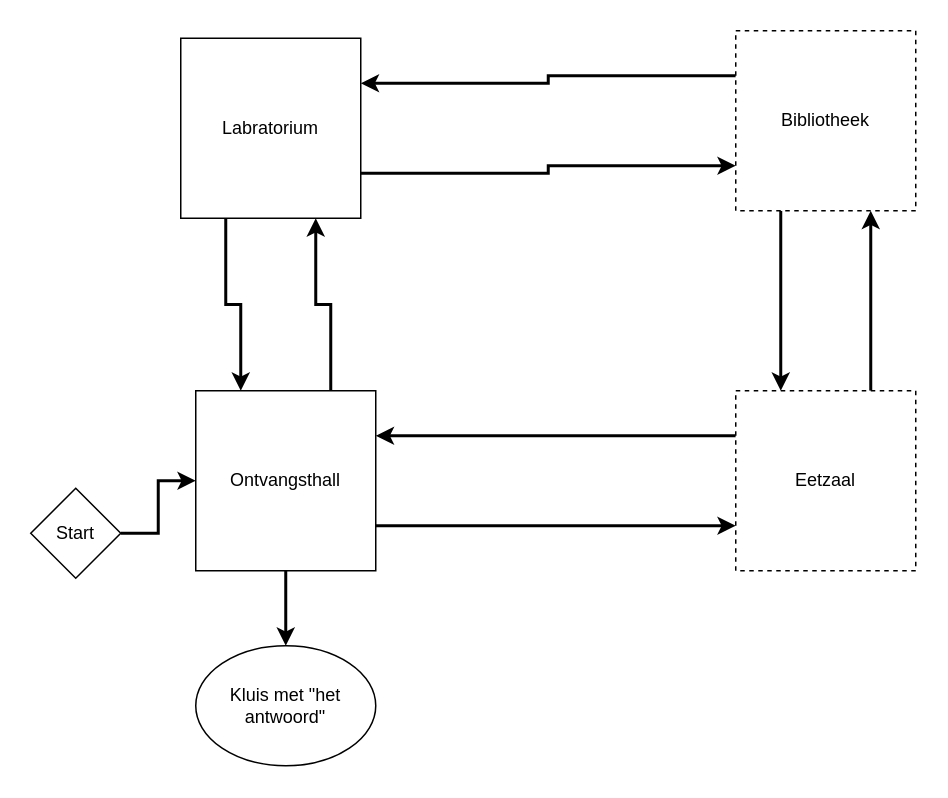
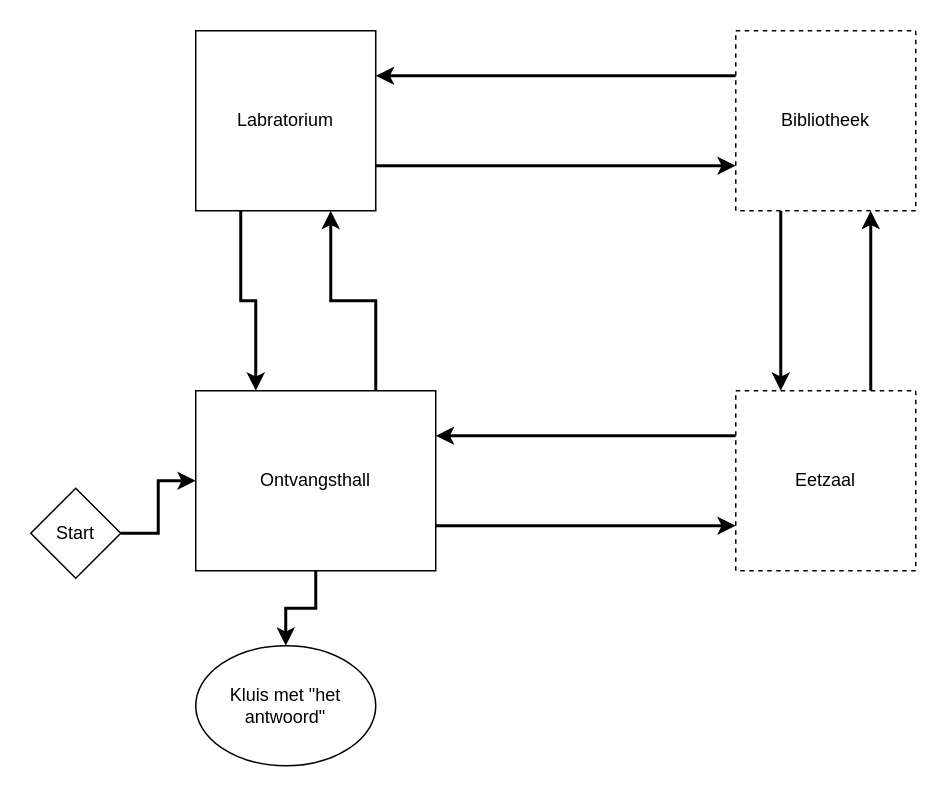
node "Labratorium": moved (271, 128) -> (286, 121)
node "Ontvangsthall": size 180x180 -> 240x180
